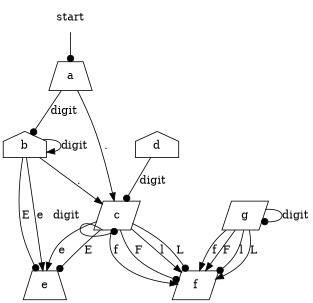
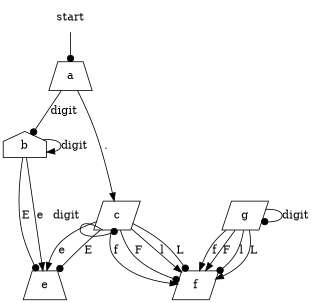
node "d": removed
edge "b" -> "c": removed, label "."
